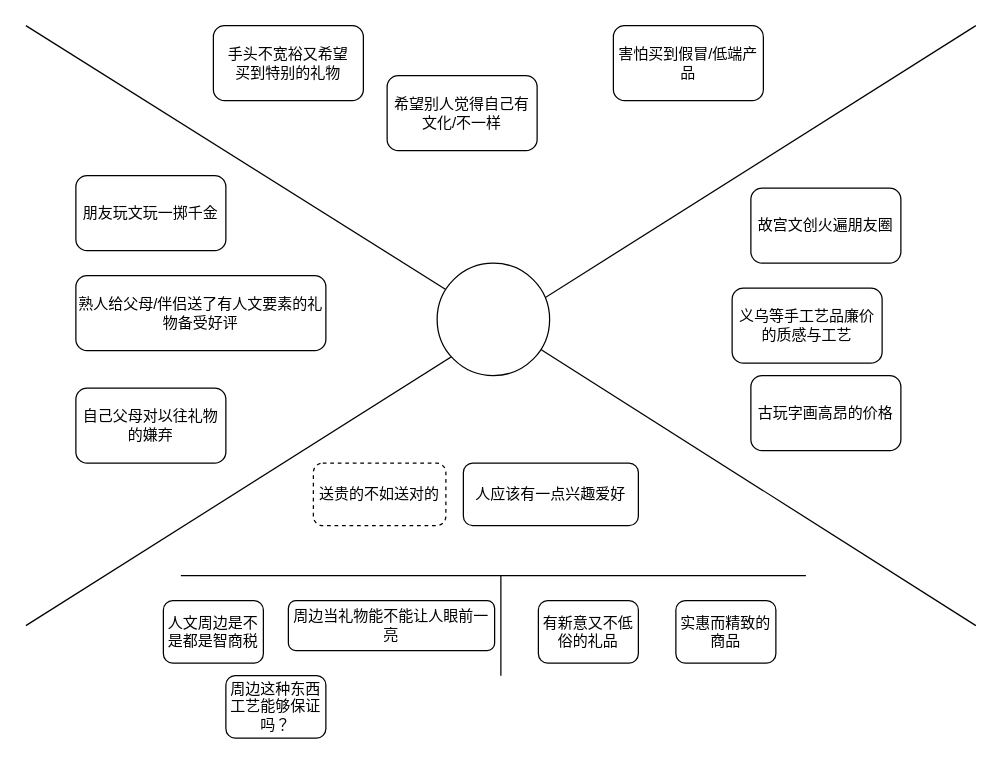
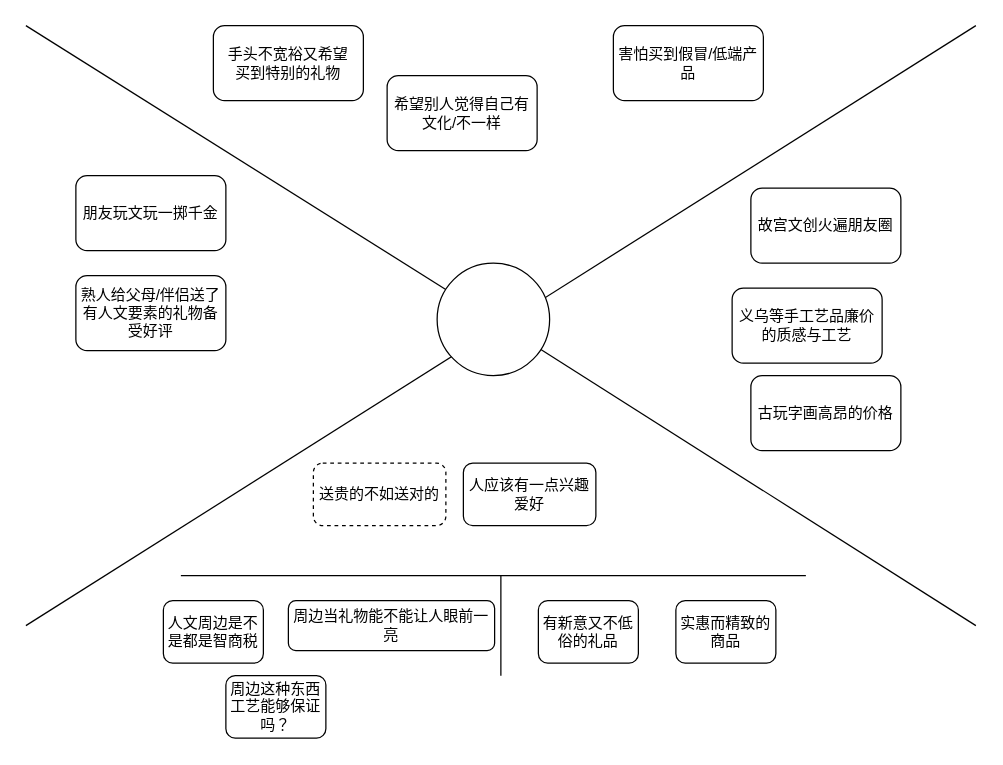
node "熟人给父母/伴侣送了有人文要素的礼物备受好评": size 250x75 -> 150x75
node "自己父母对以往礼物的嫌弃": removed
node "人应该有一点兴趣爱好": size 175x63 -> 133x63
